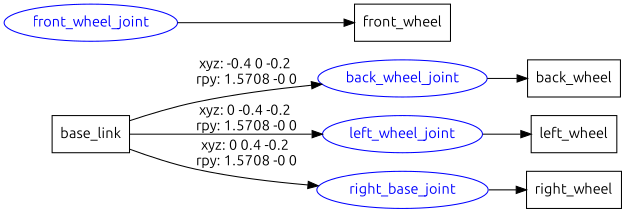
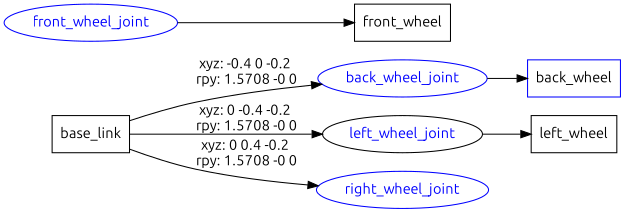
node "back_wheel": color black -> blue
node "left_wheel_joint": color blue -> black
node "right_base_joint": label "right_base_joint" -> "right_wheel_joint"
node "right_wheel": removed
